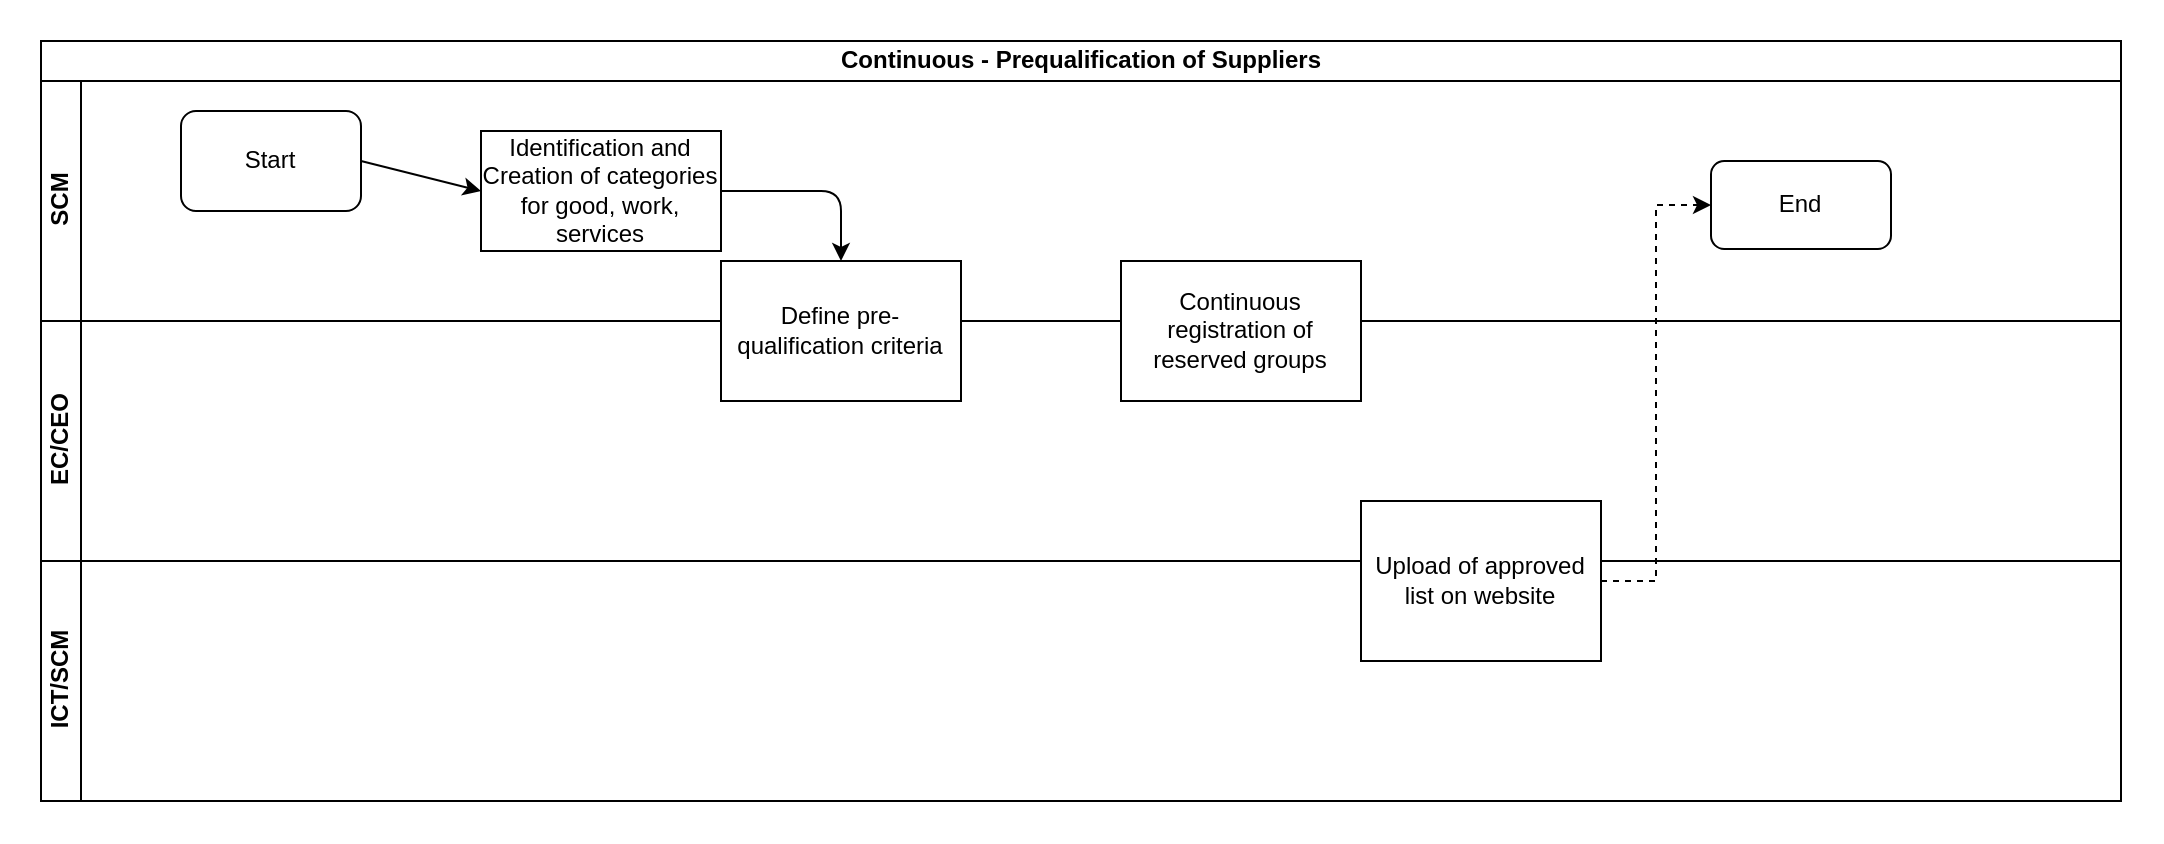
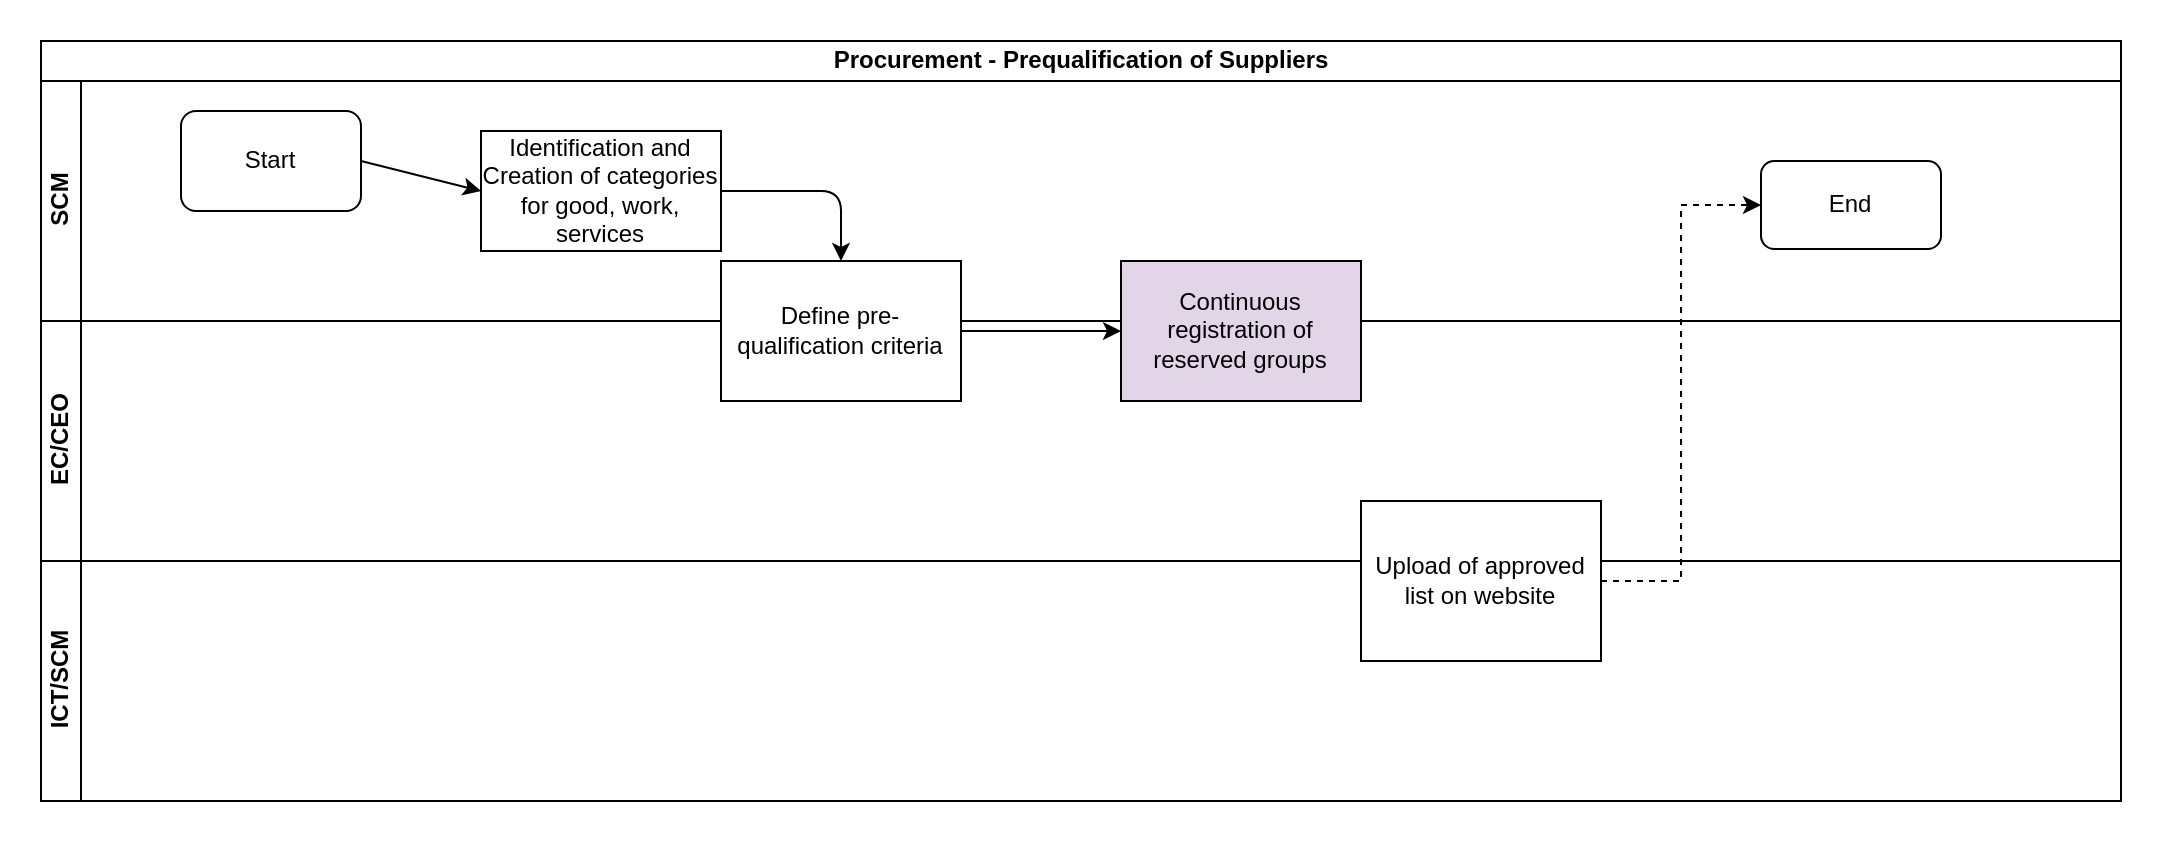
node "Continuous - Prequalification of Suppliers": label "Continuous - Prequalification of Suppliers" -> "Procurement - Prequalification of Suppliers"
node "End": moved (1801, 205) -> (1851, 205)
edge "Define pre-qualification criteria" -> "Continuous registration of reserved groups": added
node "Continuous registration of reserved groups": fillcolor #ffffff -> #e1d5e7
